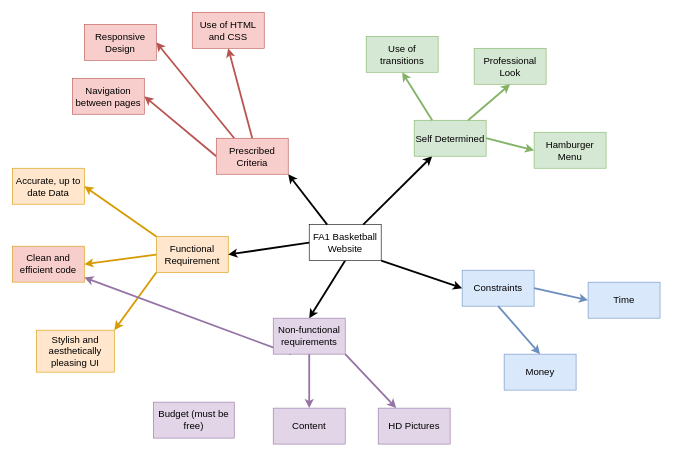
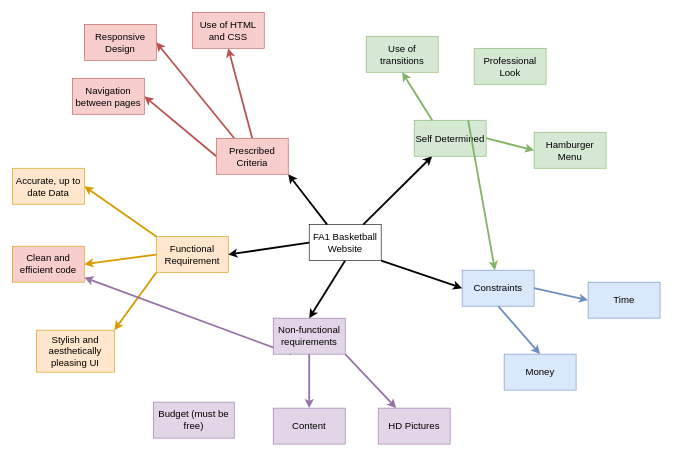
edge "Self Determined" -> "Professional Look": now "Self Determined" -> "Constraints"
